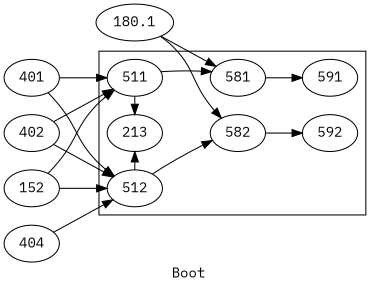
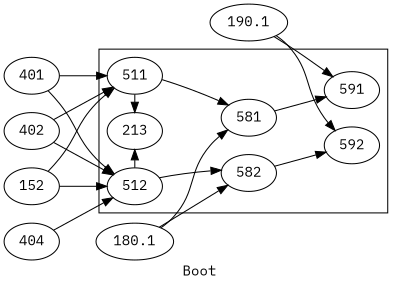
node "190.1": added
